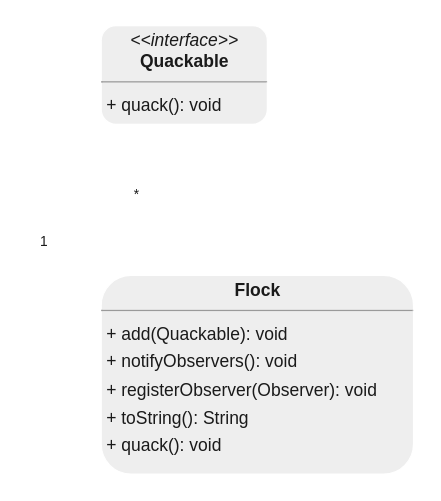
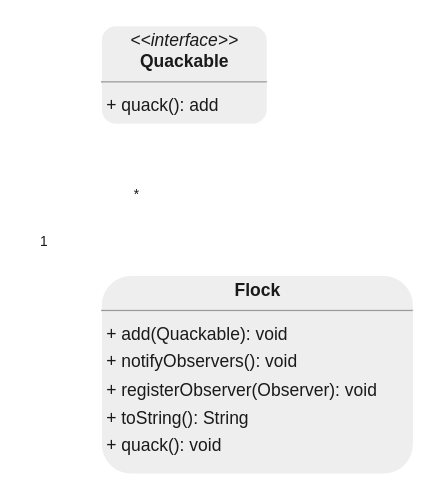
node "<<interface>> Quackable + quack(): void": label "<<interface>> Quackable + quack(): void" -> "<<interface>> Quackable + quack(): add"
